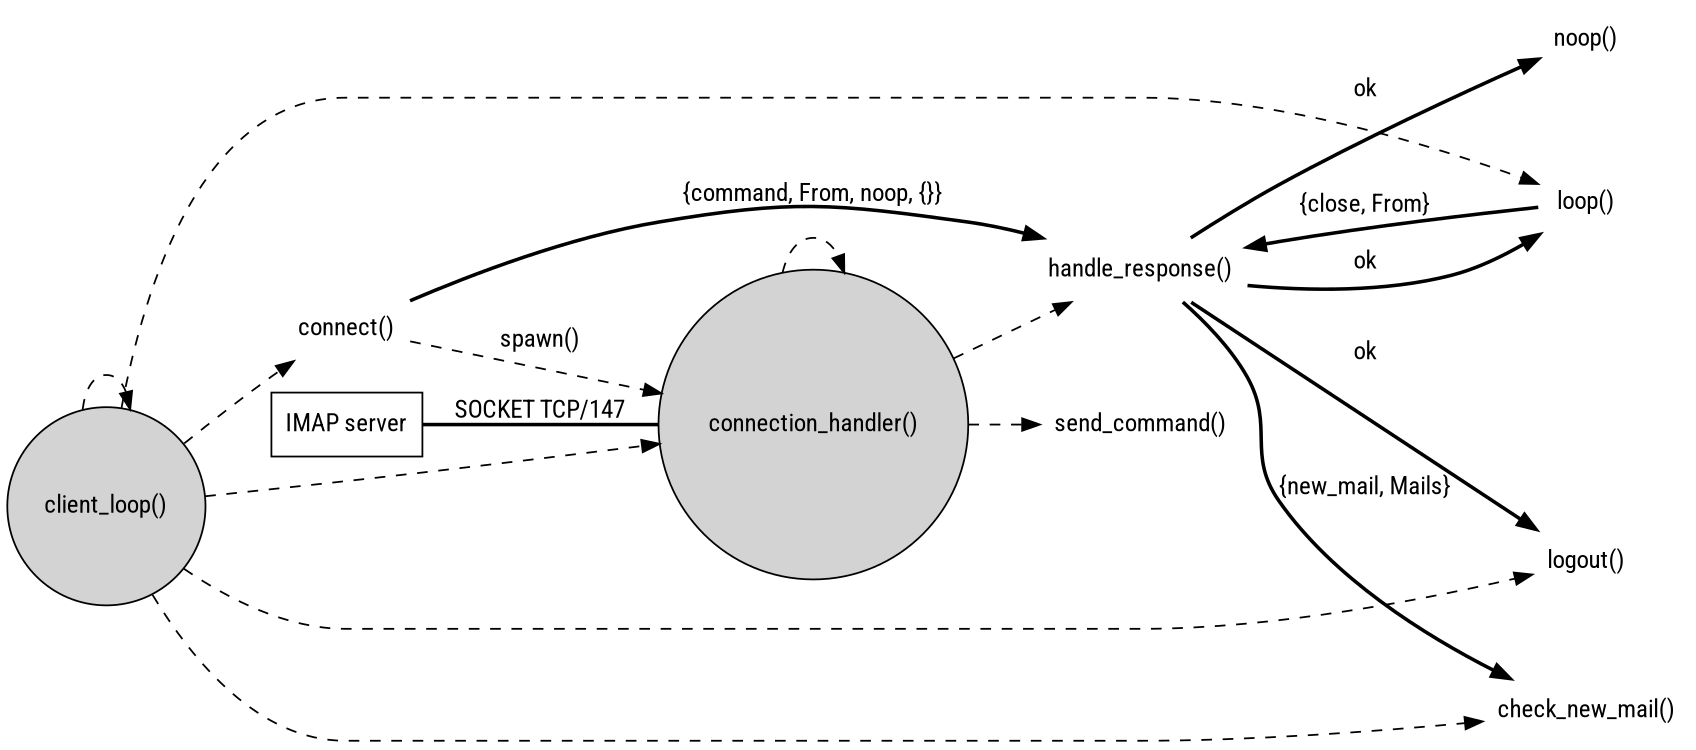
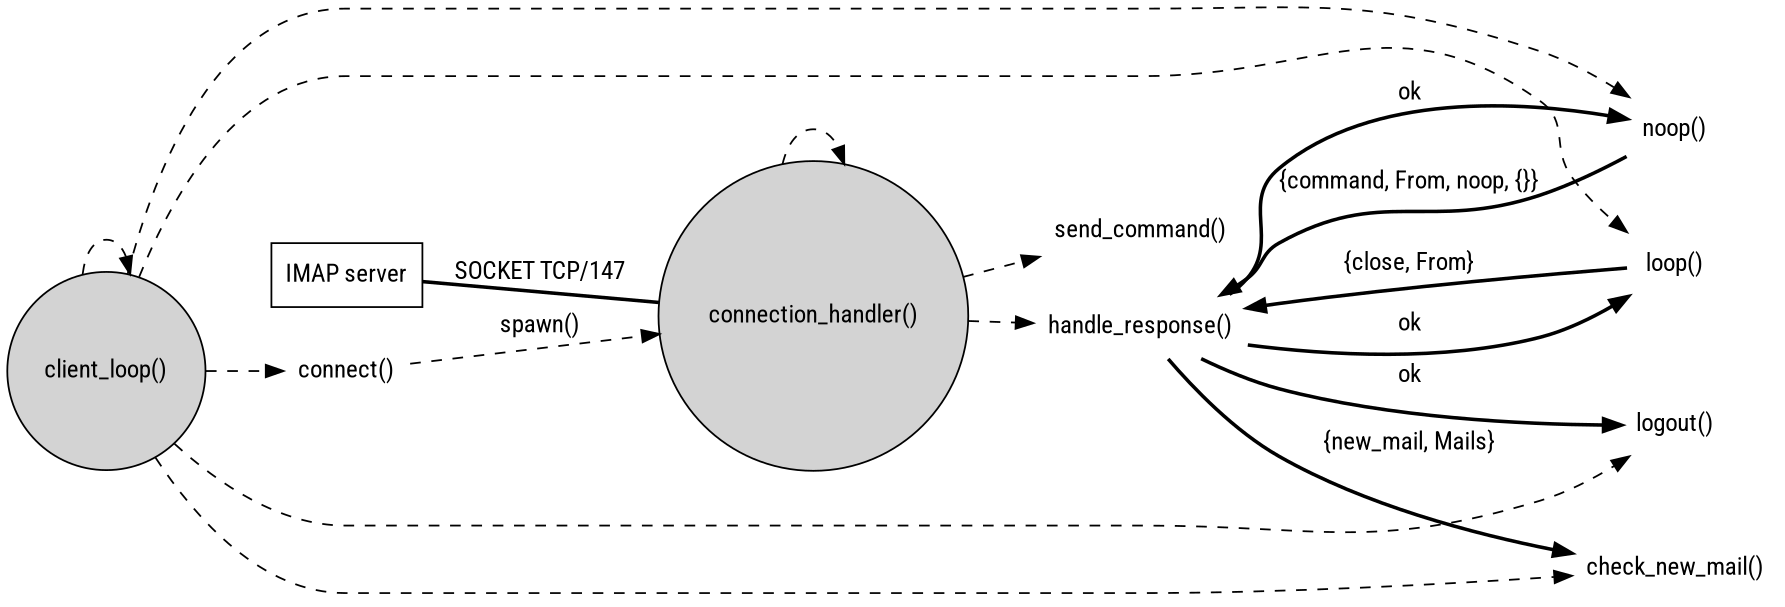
edge "connect()" -> "handle_response()": now "noop()" -> "handle_response()"
edge "client_loop()" -> "connection_handler()": now "client_loop()" -> "noop()"
